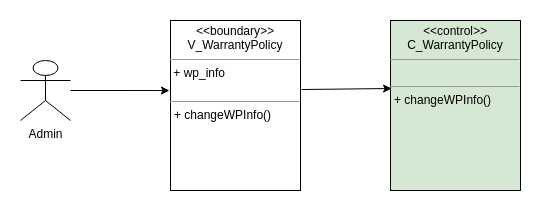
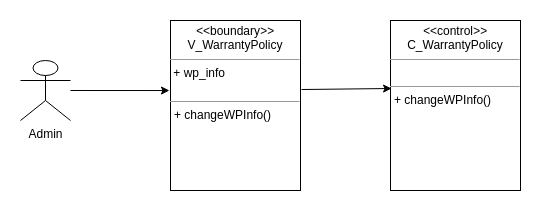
node "<<control>> C_WarrantyPolicy + changeWPInfo()": fillcolor #d5e8d4 -> #ffffff
